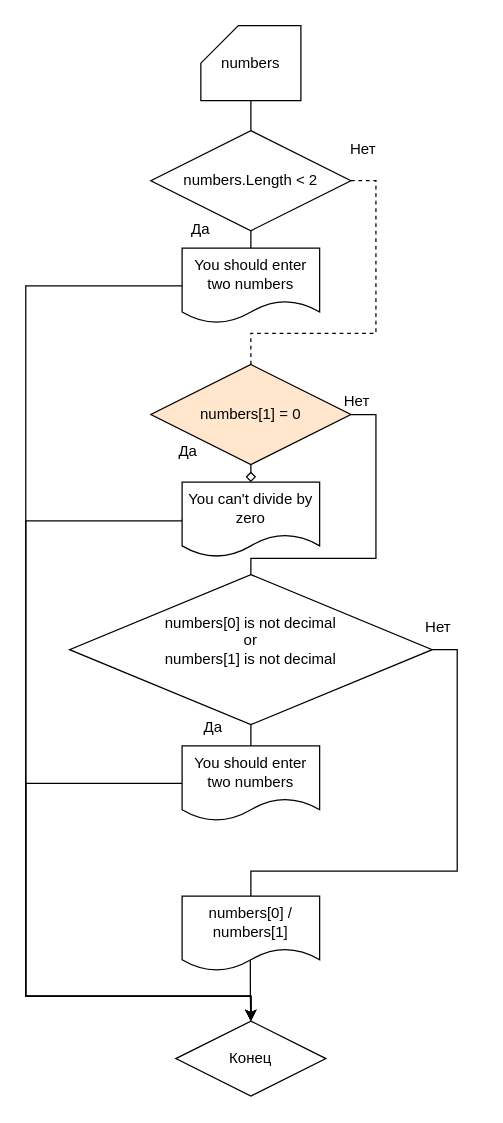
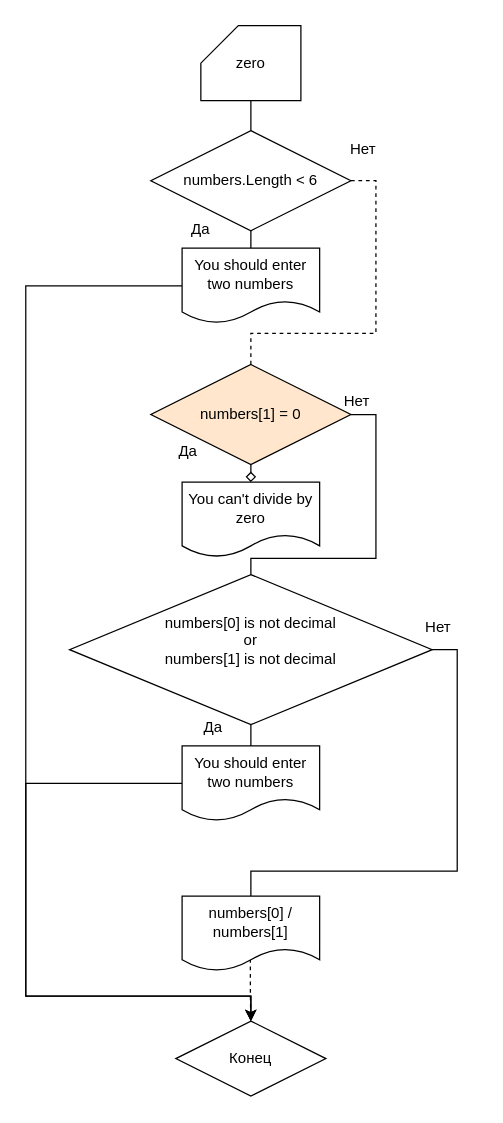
node "numbers": label "numbers" -> "zero"
node "numbers.Length < 2": label "numbers.Length < 2" -> "numbers.Length < 6"
edge "You can't divide by zero" -> "Конец": removed
edge "numbers[0] / numbers[1]" -> "Конец": style solid -> dashed
